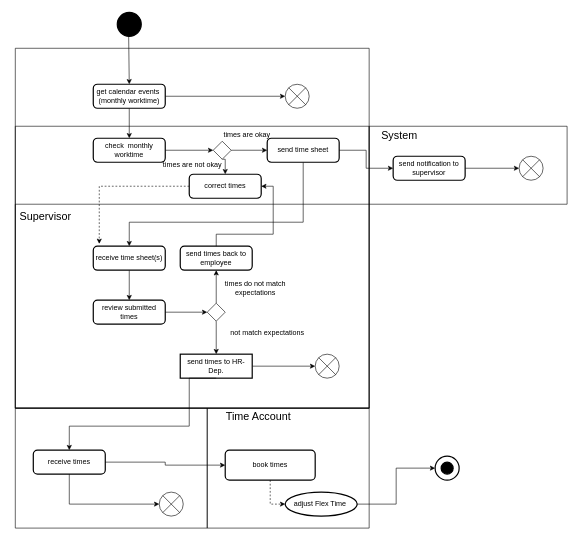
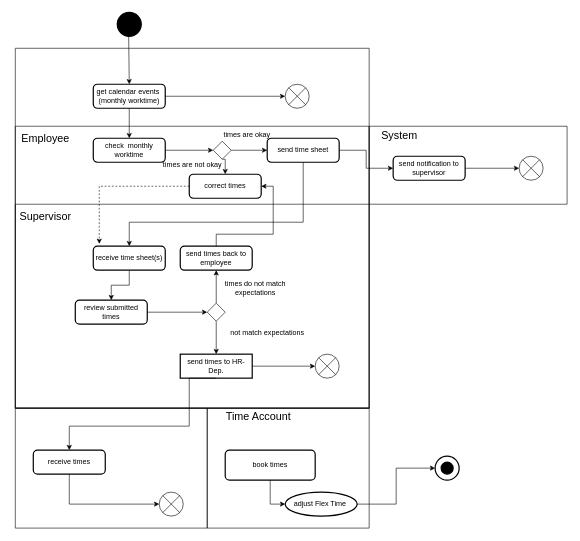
node "Employee": added
node "review submitted times": moved (129, 312) -> (111, 312)
edge "receive times" -> "book times": removed
edge "book times" -> "adjust Flex Time": style dashed -> solid
